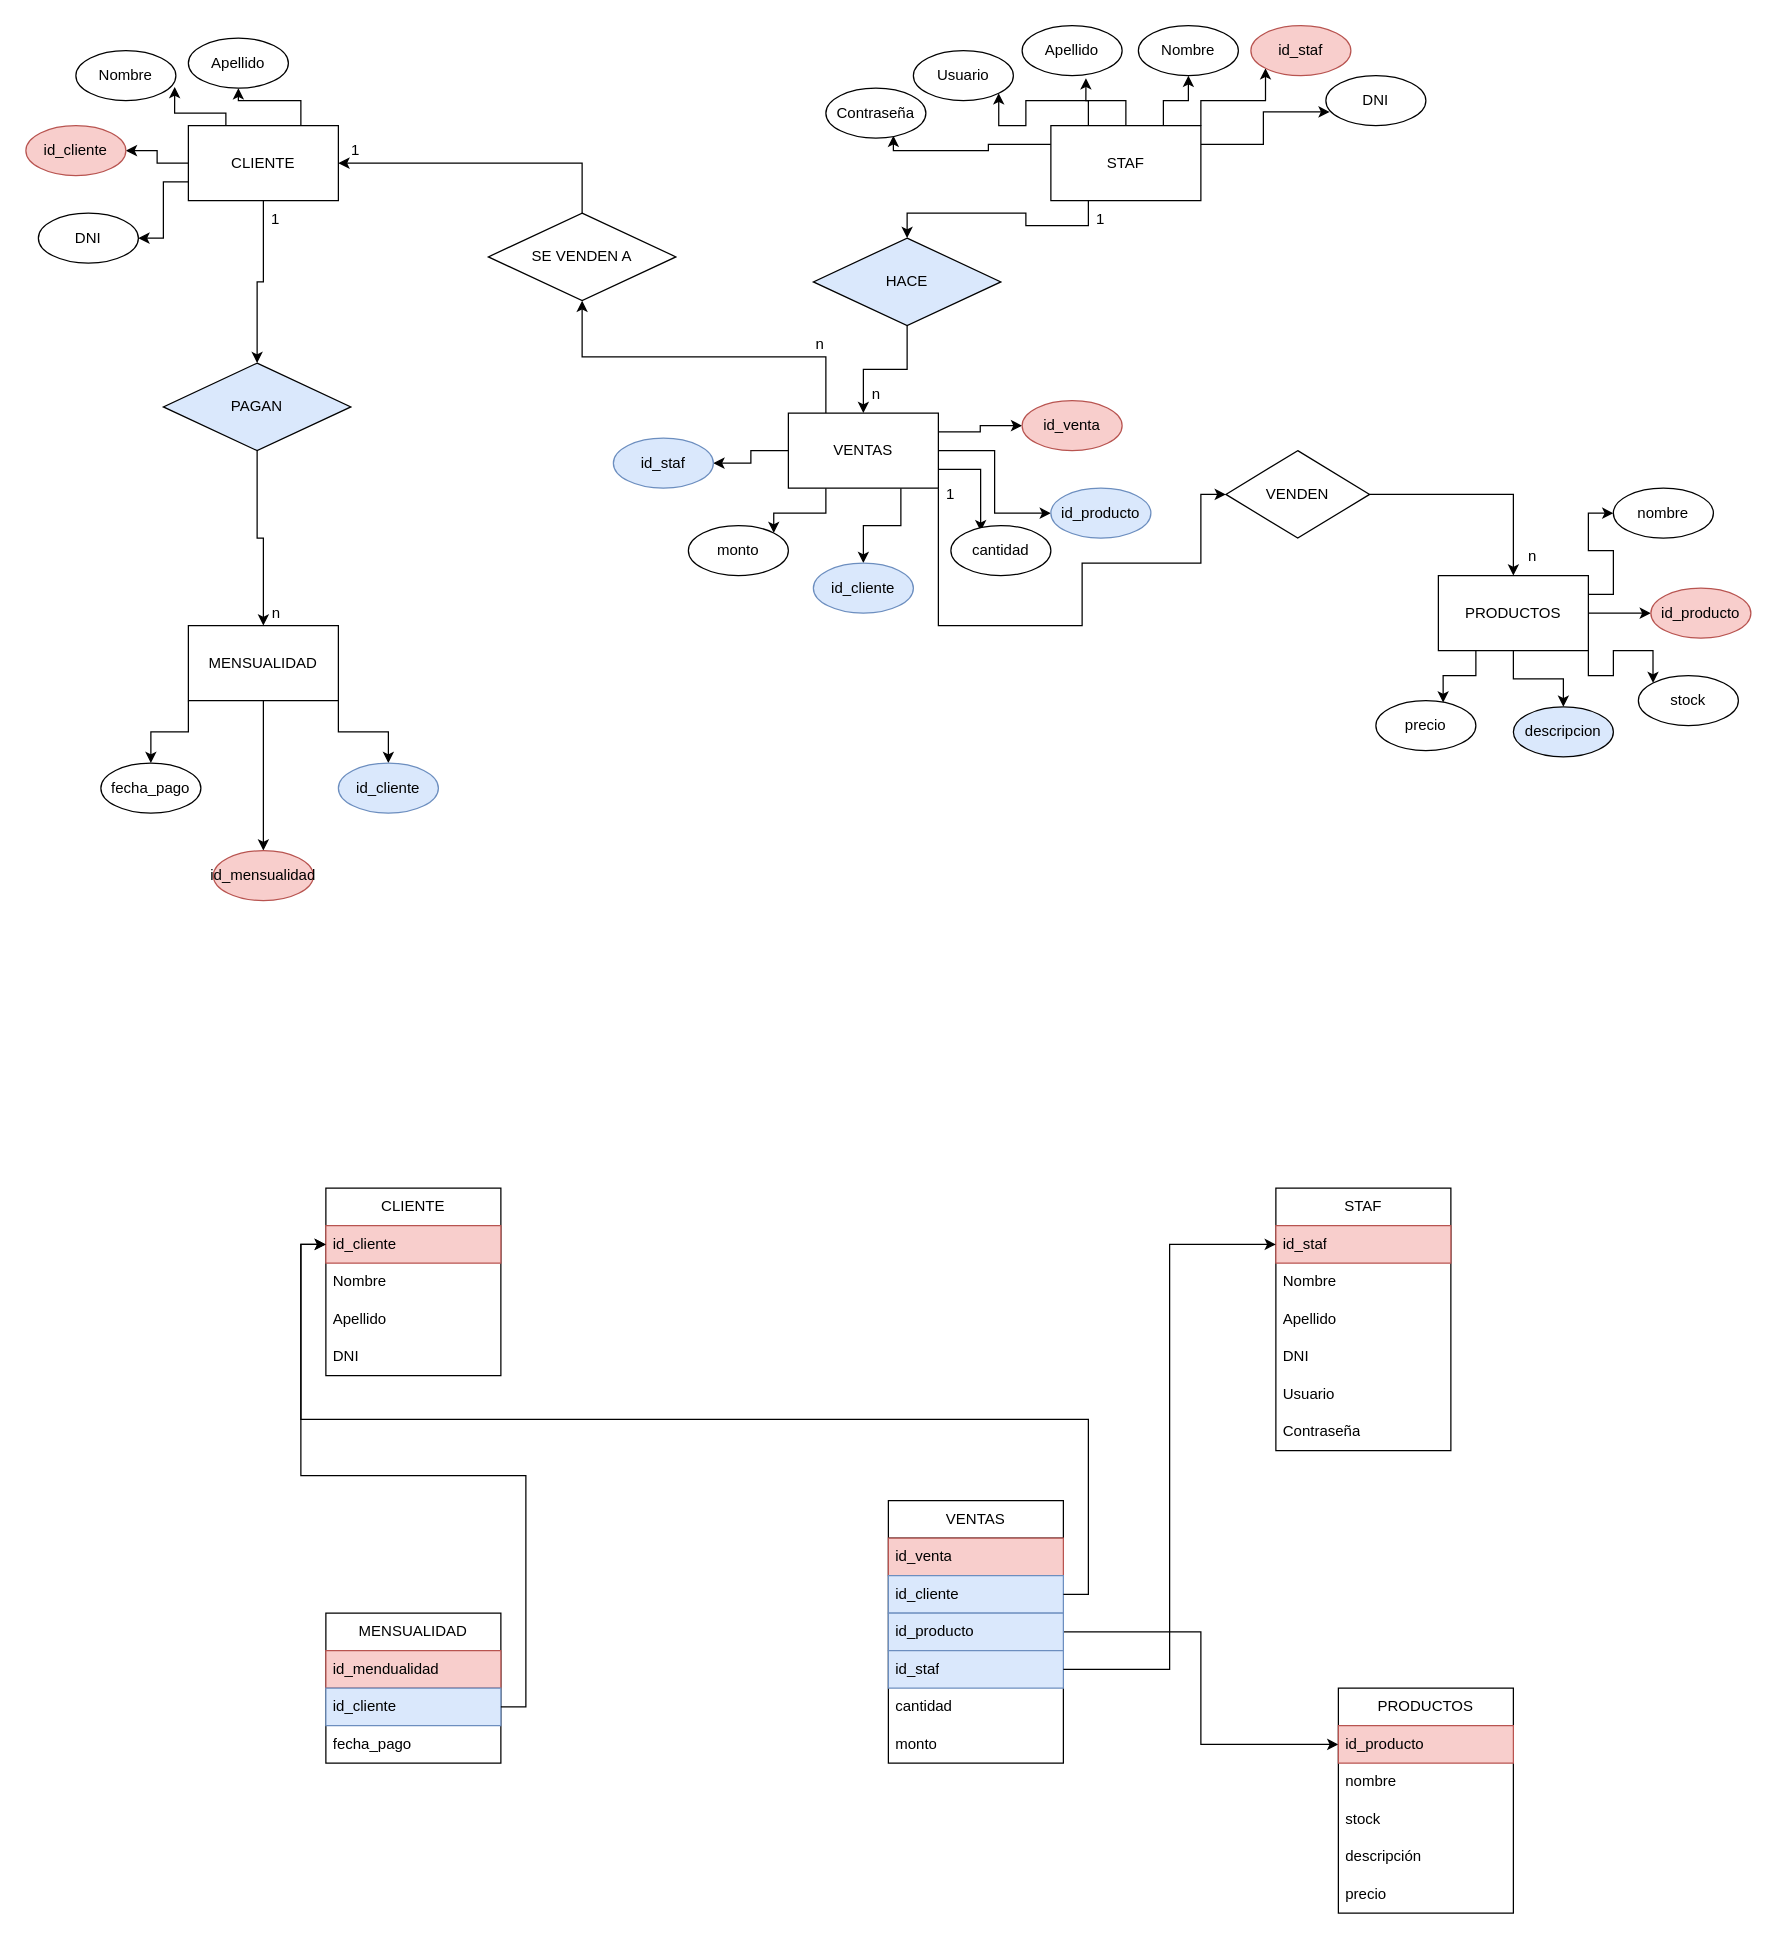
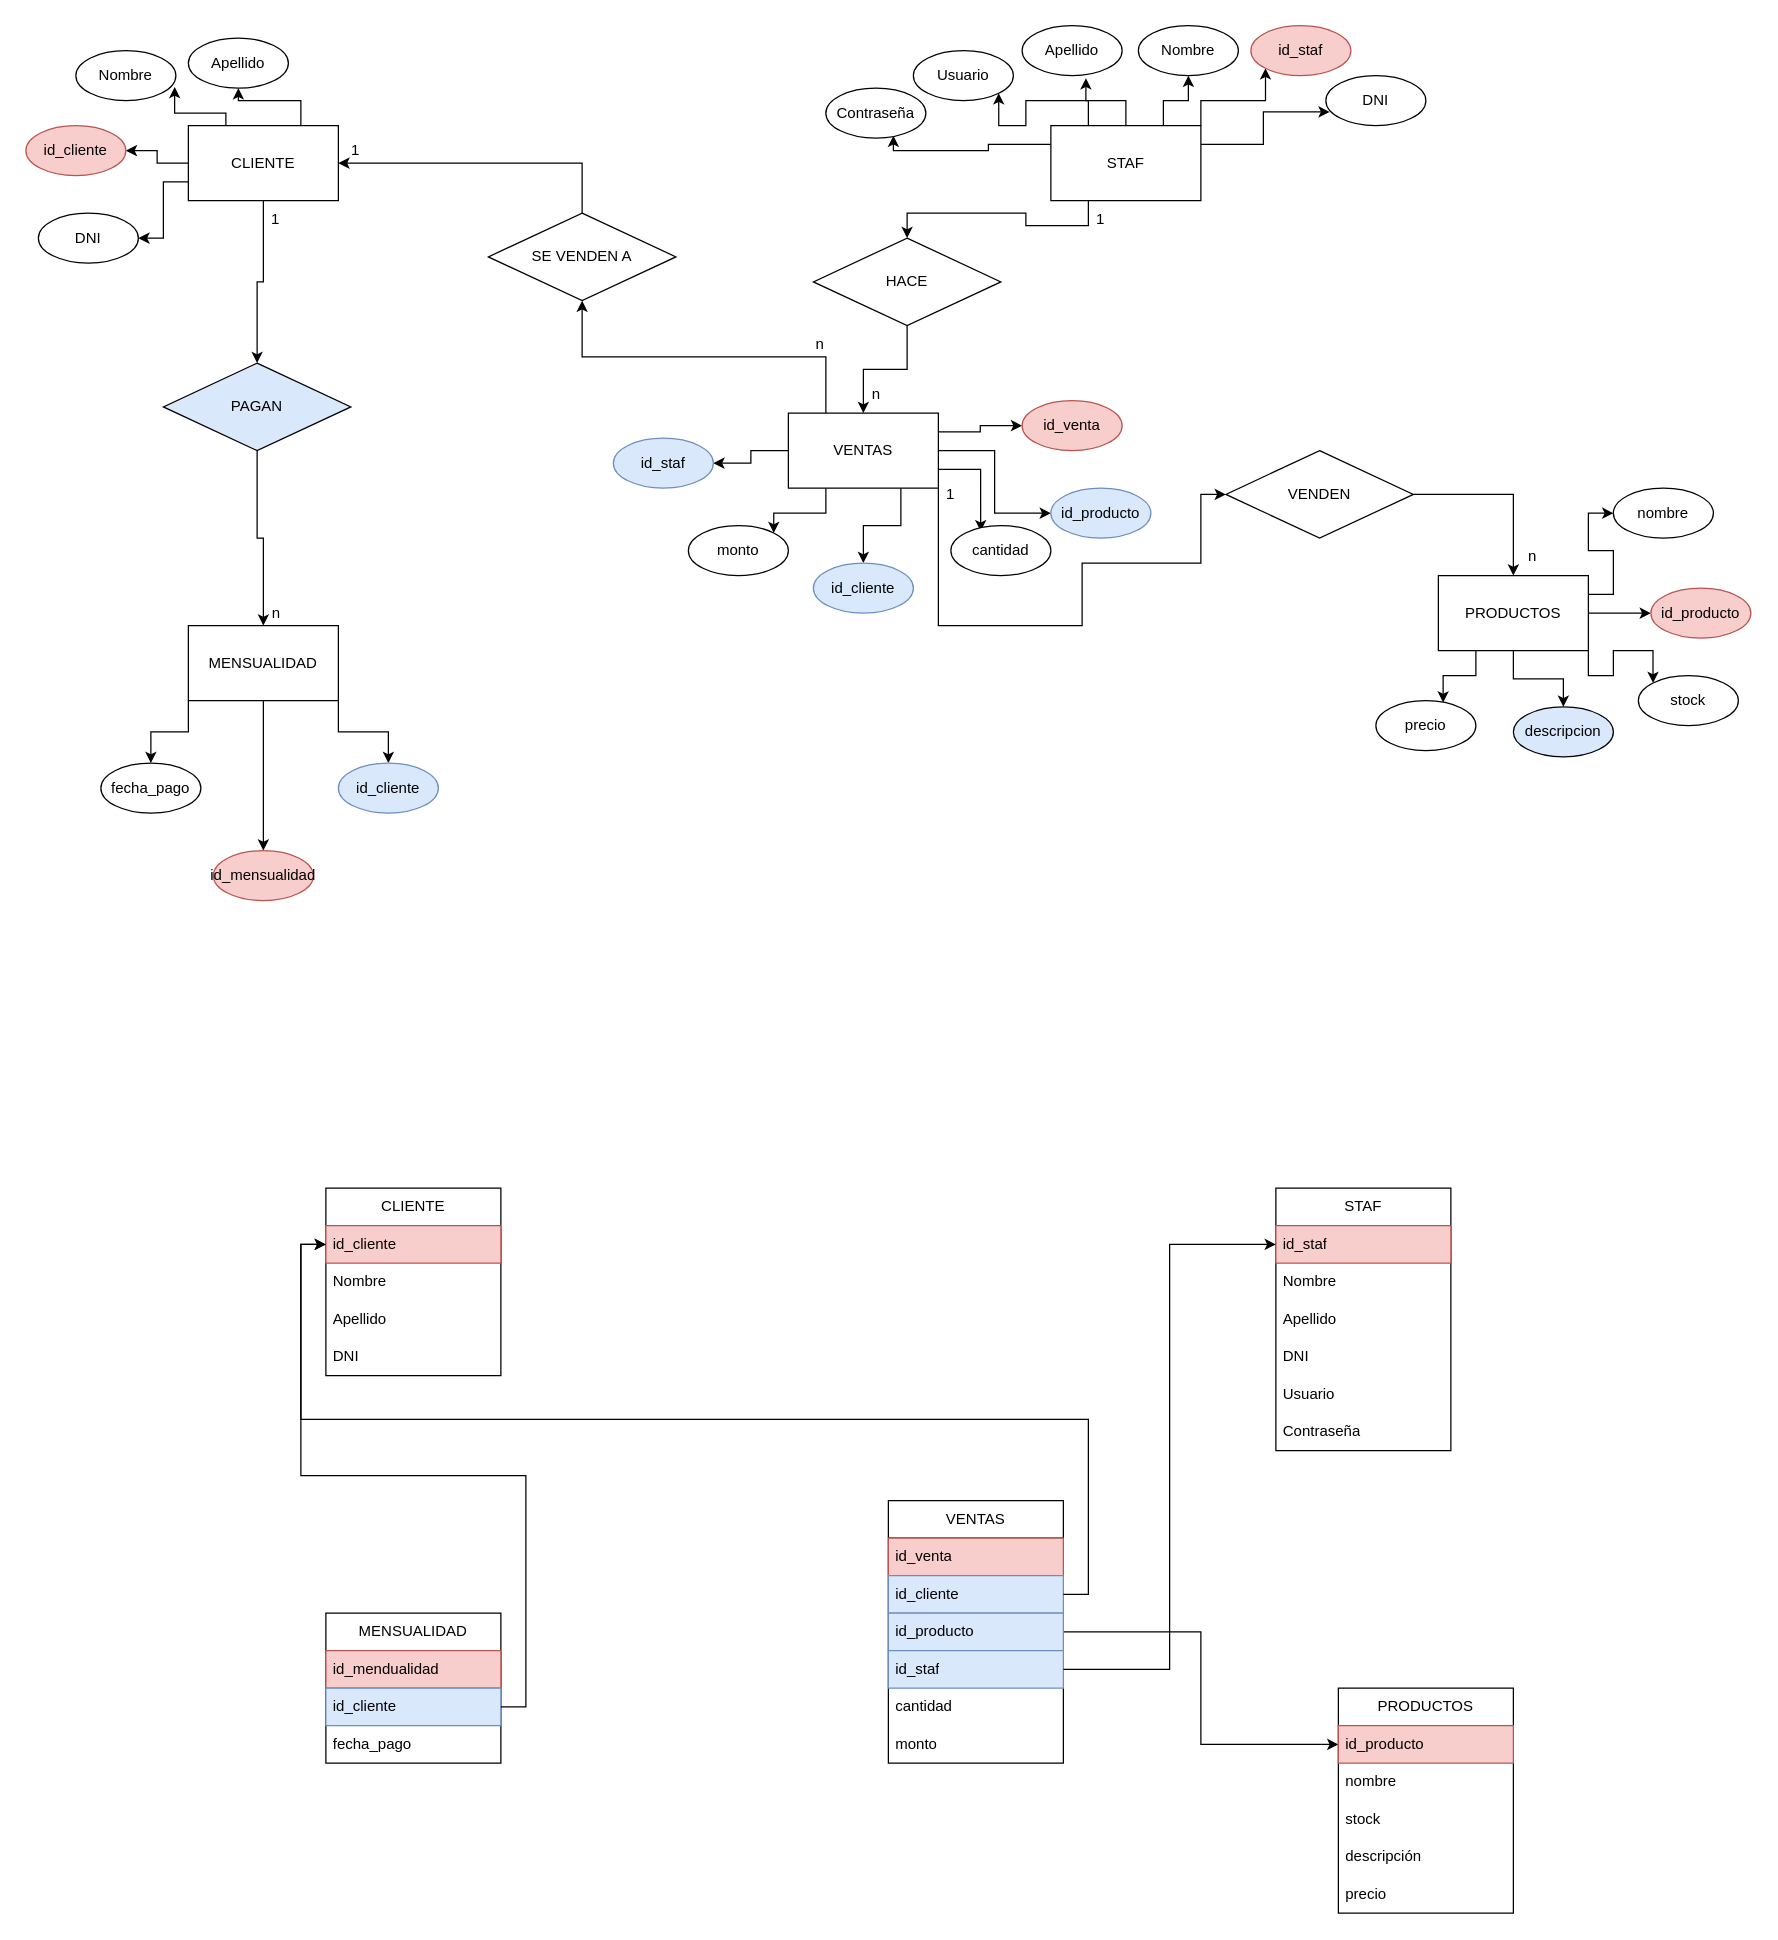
node "HACE": fillcolor #dae8fc -> #ffffff
node "VENDEN": size 144x88 -> 188x88
